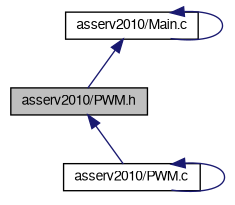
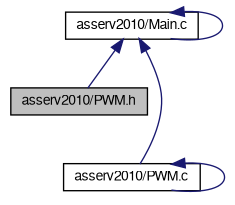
edge "asserv2010/PWM.c" -> "asserv2010/PWM.h": now "asserv2010/PWM.c" -> "asserv2010/Main.c"
